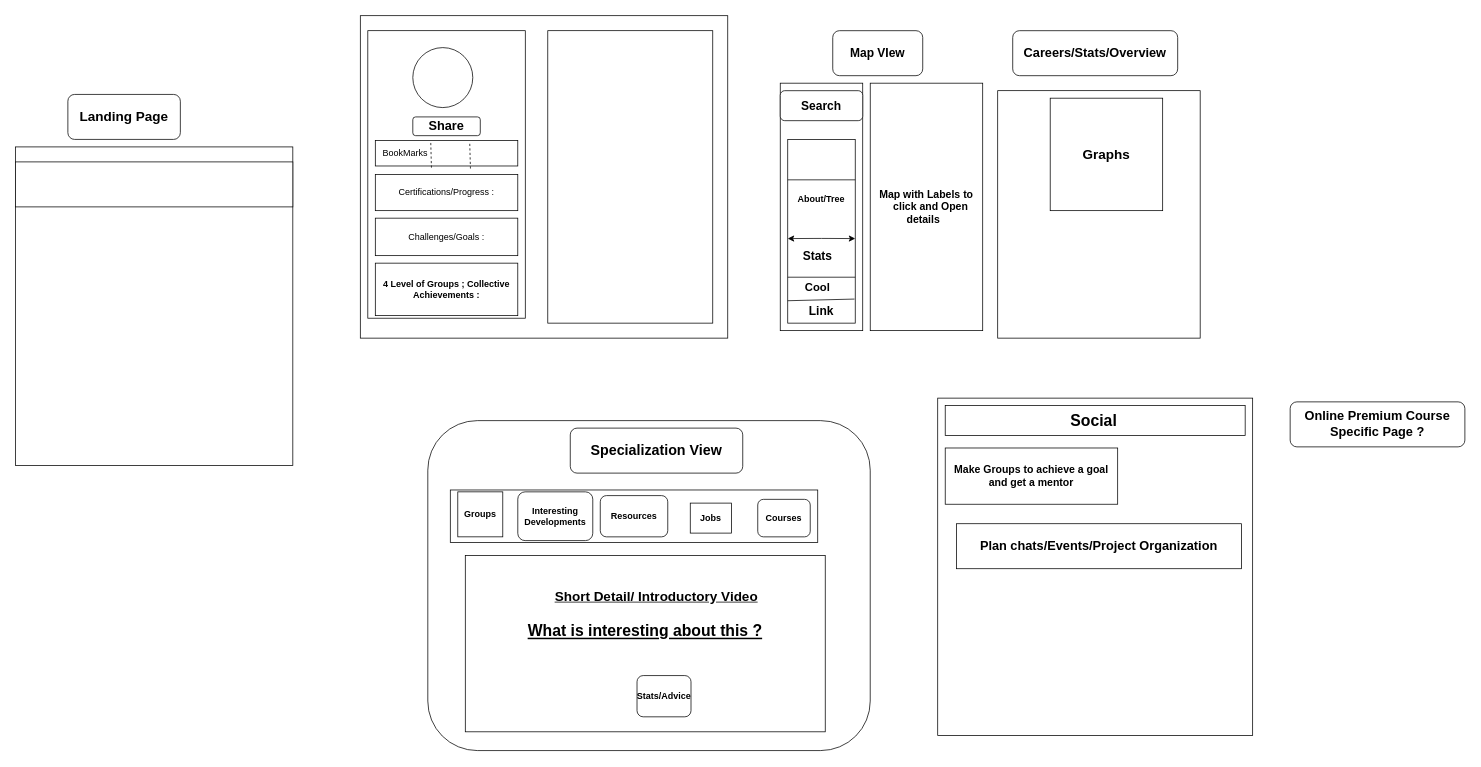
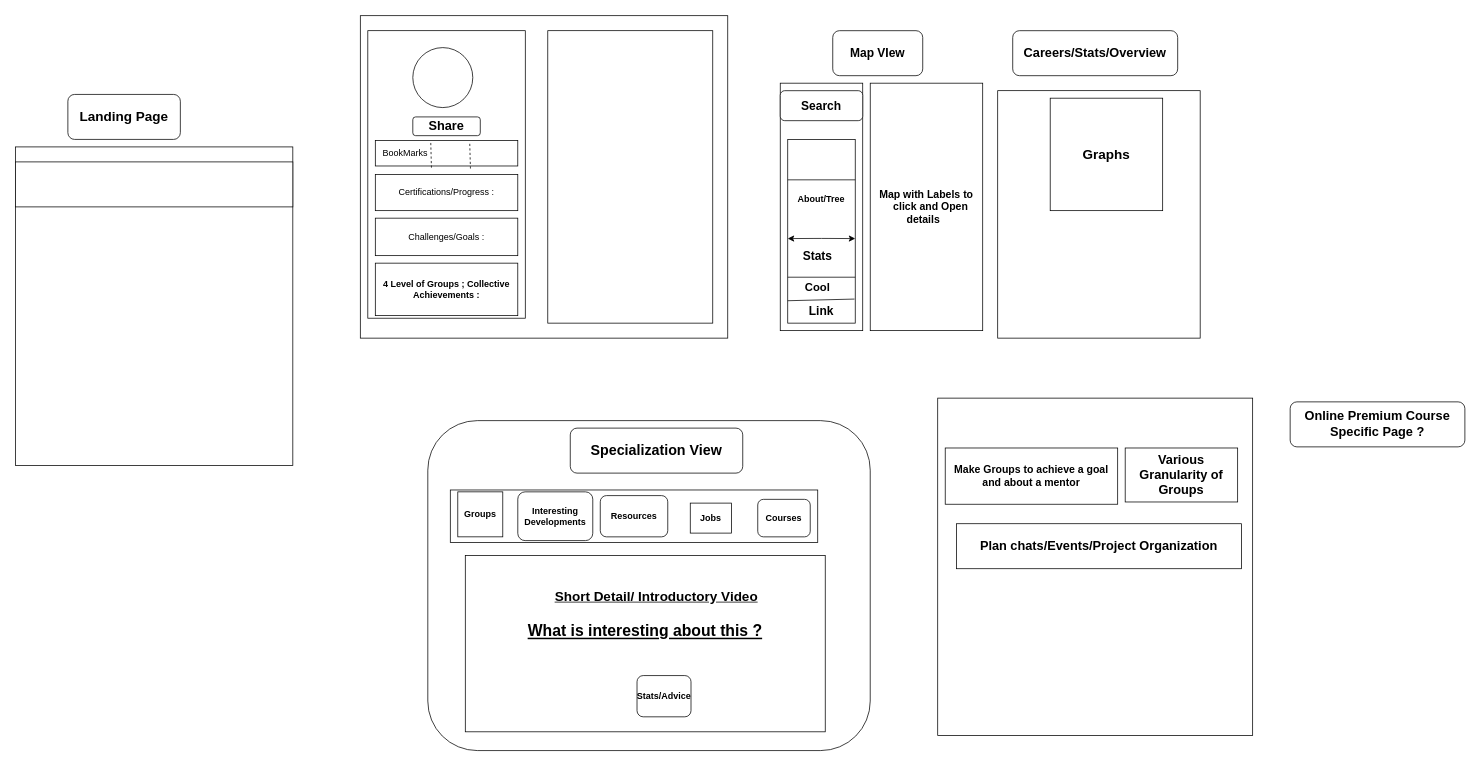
node "Social": removed
node "Various Granularity of Groups": added
node "Make Groups to achieve a goal and get a mentor": label "Make Groups to achieve a goal and get a mentor" -> "Make Groups to achieve a goal and about a mentor"
